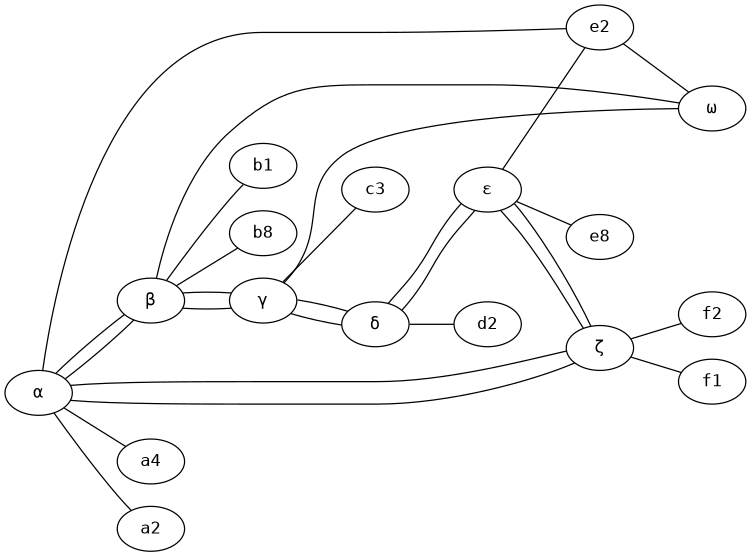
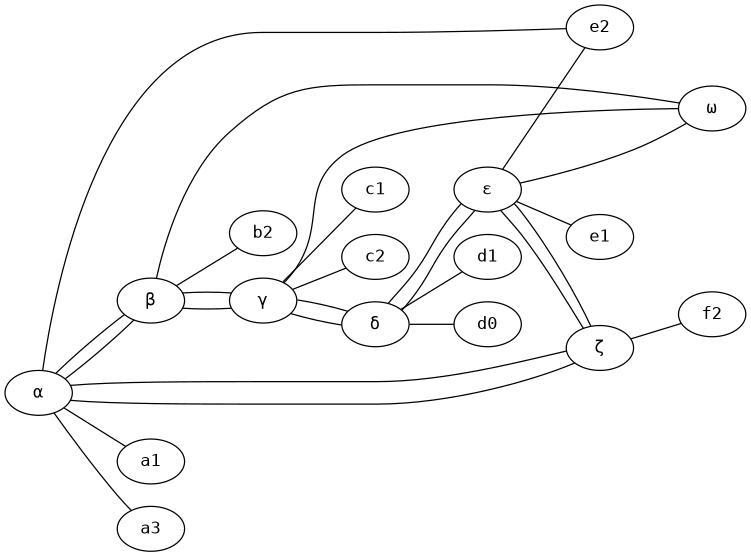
edge "e2" -- "ω": now "ε" -- "ω"
node "b1": removed
node "c3": label "c3" -> "c1"
node "b8": label "b8" -> "b2"
node "e8": label "e8" -> "e1"
node "c2": added
node "d1": added
node "d2": label "d2" -> "d0"
node "f1": removed
node "a4": label "a4" -> "a1"
node "a2": label "a2" -> "a3"
